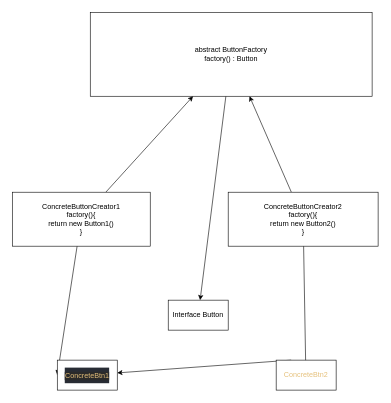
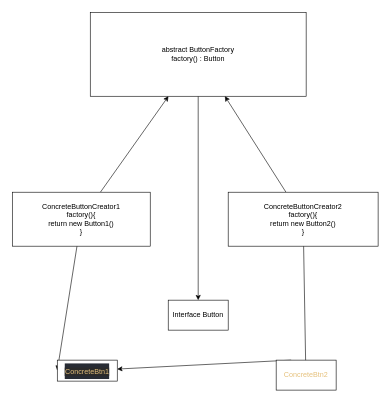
node "abstract ButtonFactory factory() : Button": size 282x84 -> 216x84
node "ConcreteBtn1": size 60x30 -> 60x21
